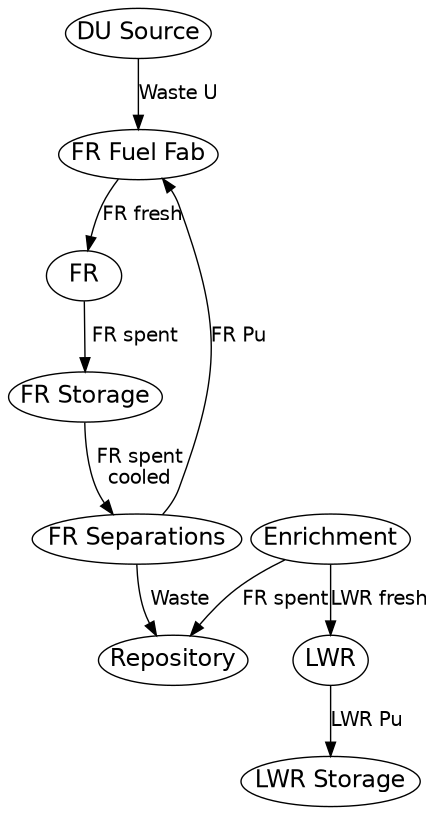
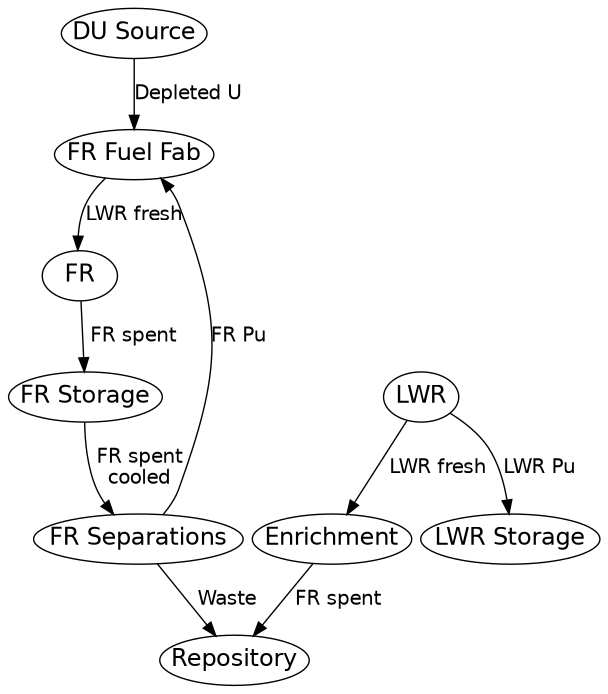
edge "DU Source" -> "FR Fuel Fab": label "Waste U" -> "Depleted U"
edge "FR Fuel Fab" -> "FR": label "FR fresh" -> "LWR fresh"
edge "Enrichment" -> "LWR": reversed
